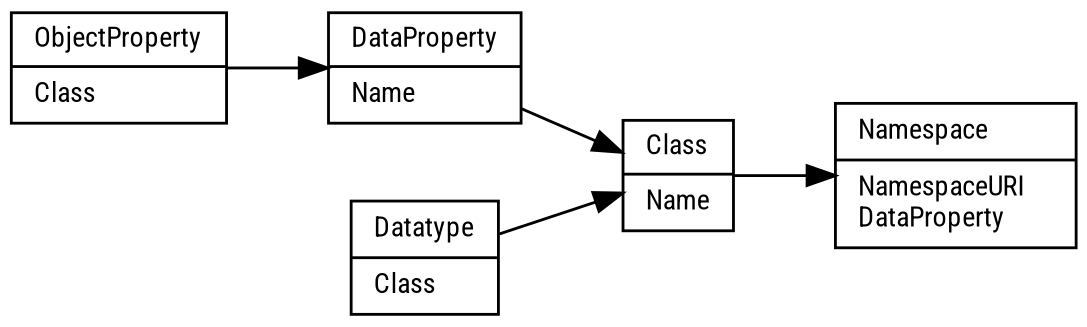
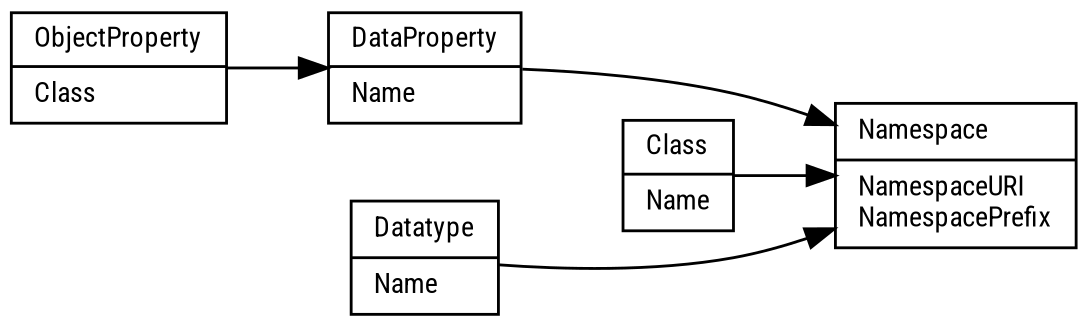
edge "DataProperty" -> "Class": now "DataProperty" -> "Namespace"
edge "Datatype" -> "Class": now "Datatype" -> "Namespace"
node "Namespace": text "DataProperty" -> "NamespacePrefix"
node "Datatype": text "Class" -> "Name"
